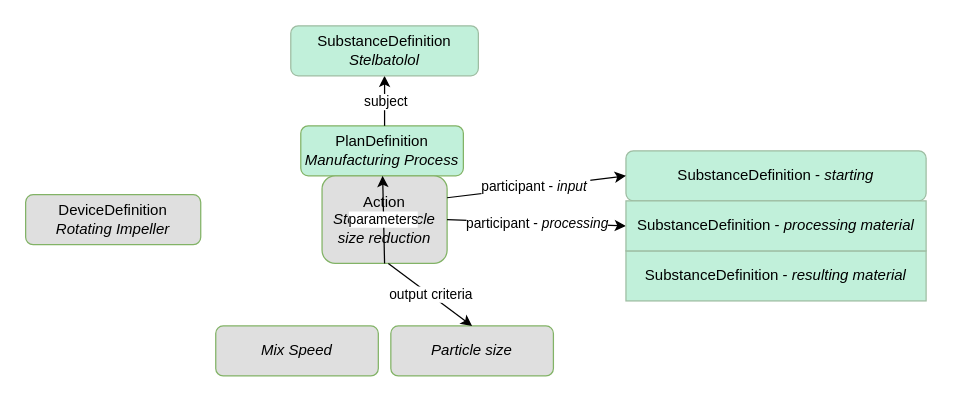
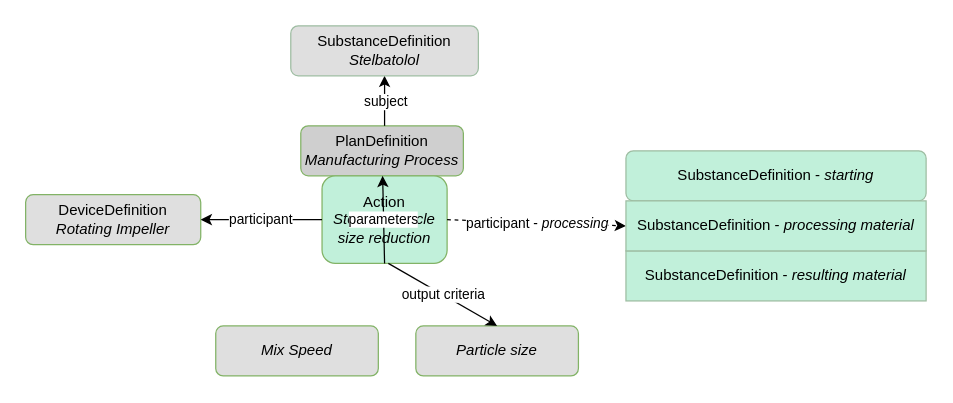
node "SubstanceDefinition Stelbatolol": fillcolor #c1f0da -> #dfdfdf
node "PlanDefinition Manufacturing Process": fillcolor #c1f0da -> #cfcfcf
edge "Action Step 1, Particle size reduction" -> "SubstanceDefinition - starting": removed, label "participant - input"
edge "Action Step 1, Particle size reduction" -> "DeviceDefinition Rotating Impeller": added, label "participant"
node "Action Step 1, Particle size reduction": fillcolor #dfdfdf -> #c1f0da
edge "Action Step 1, Particle size reduction" -> "SubstanceDefinition - processing material": style solid -> dashed
node "Particle size": moved (472, 351) -> (497, 351)
